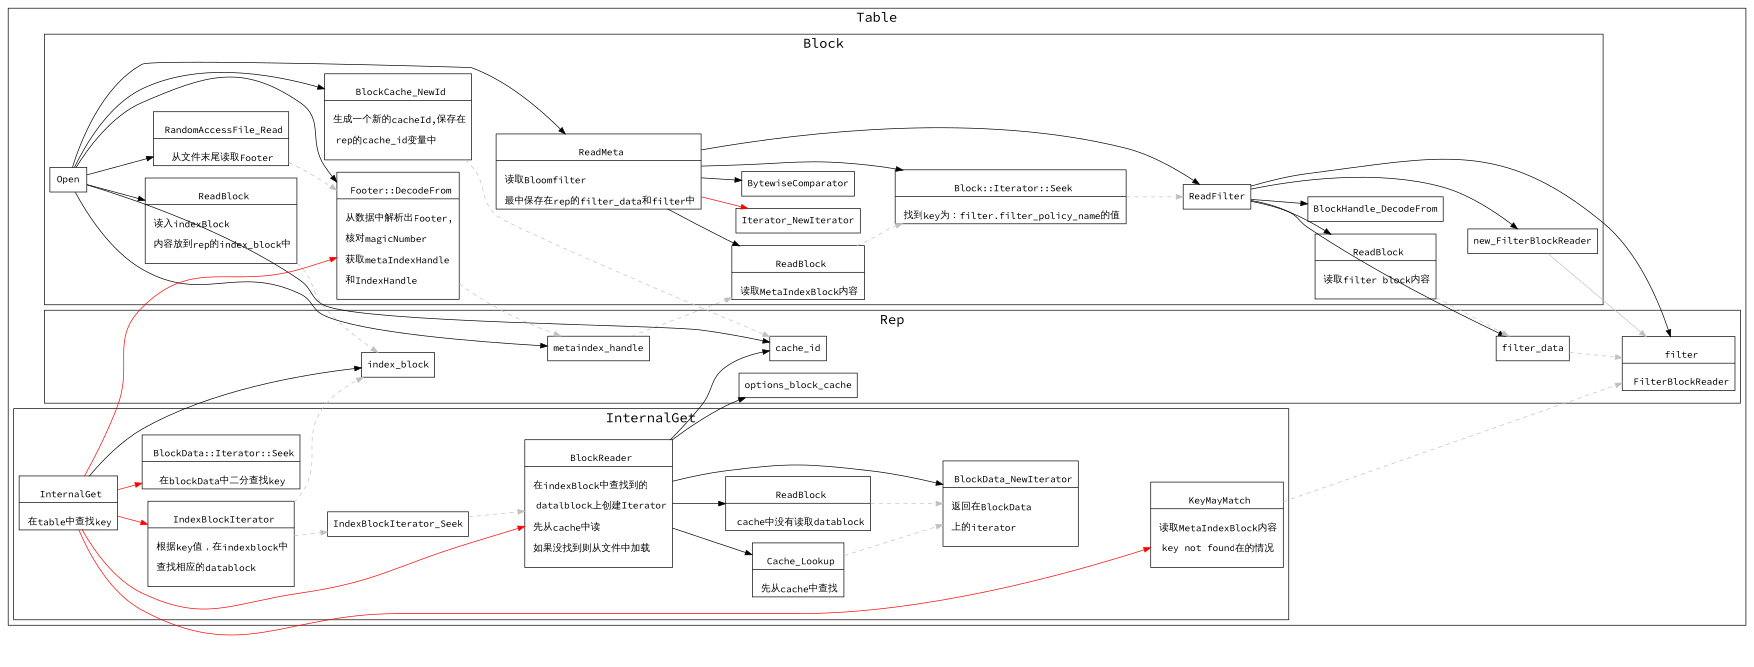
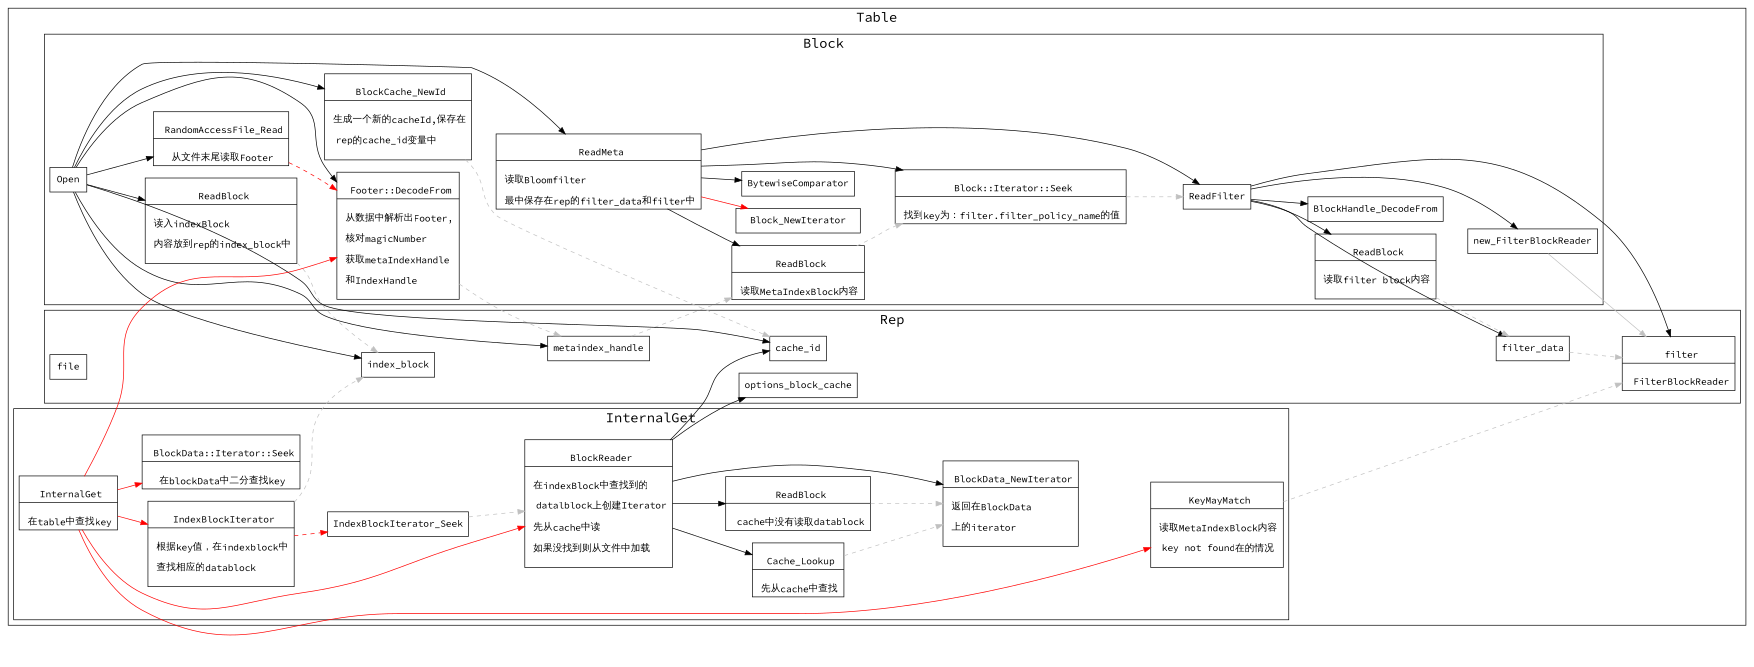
edge "RandomAccessFile_Read" -> "Footer::DecodeFrom": color gray -> red
node "Iterator_NewIterator": label "Iterator_NewIterator" -> "Block_NewIterator"
node "file": added
edge "InternalGet" -> "index_block": now "Open" -> "index_block"
edge "IndexBlockIterator" -> "IndexBlockIterator_Seek": color gray -> red
